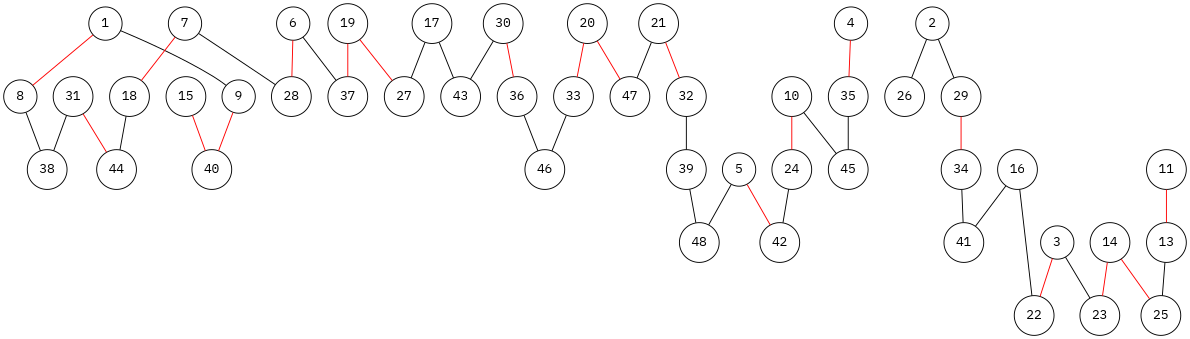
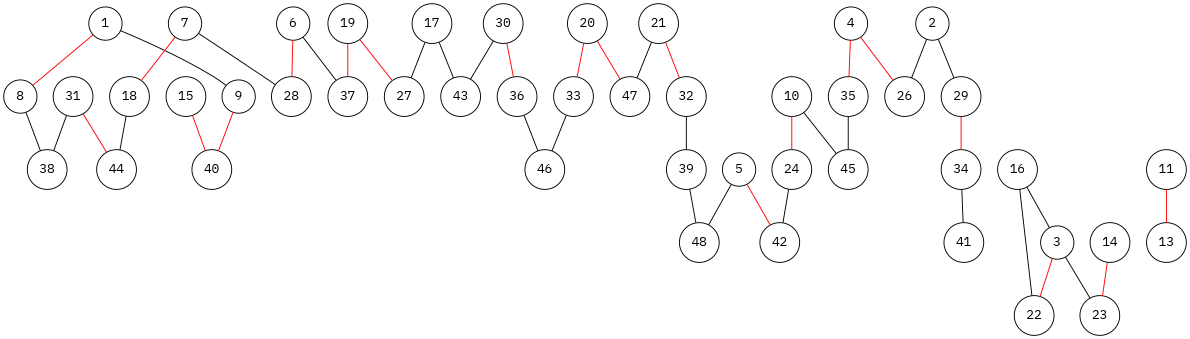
edge "4" -- "26": added
edge "16" -- "41": now "16" -- "3"
node "25": removed
